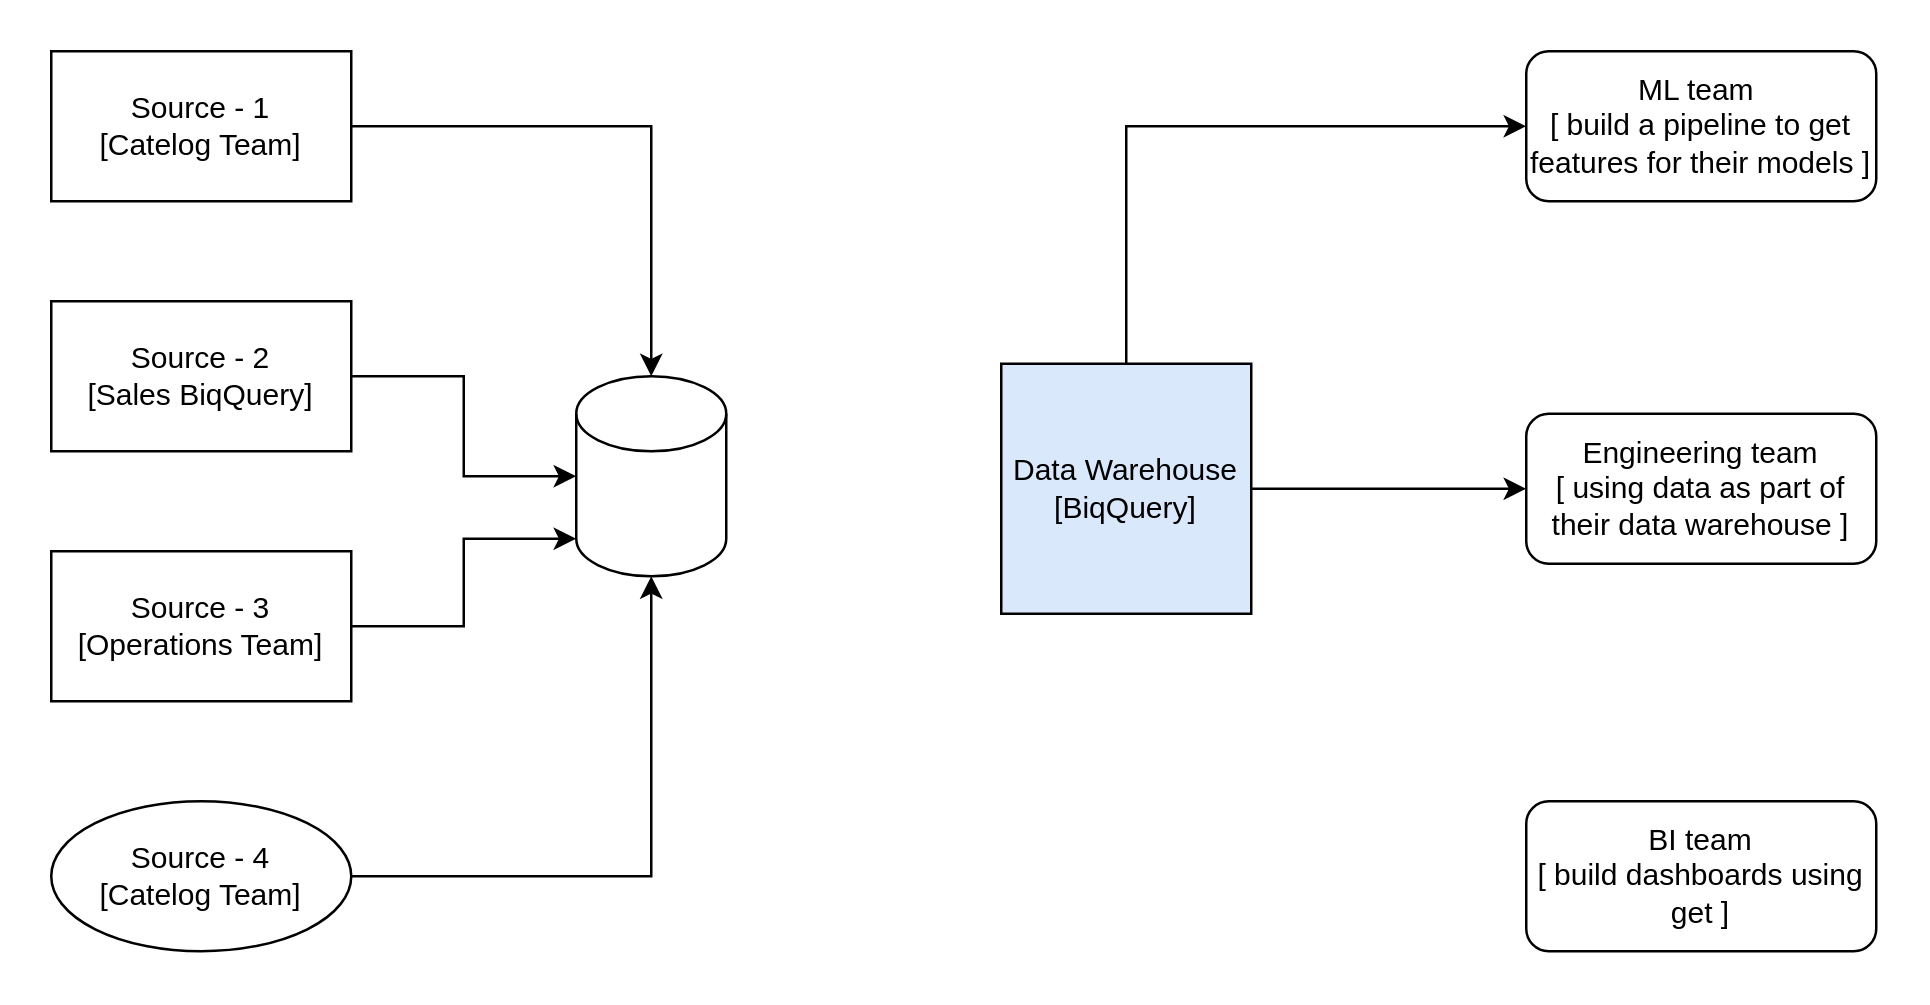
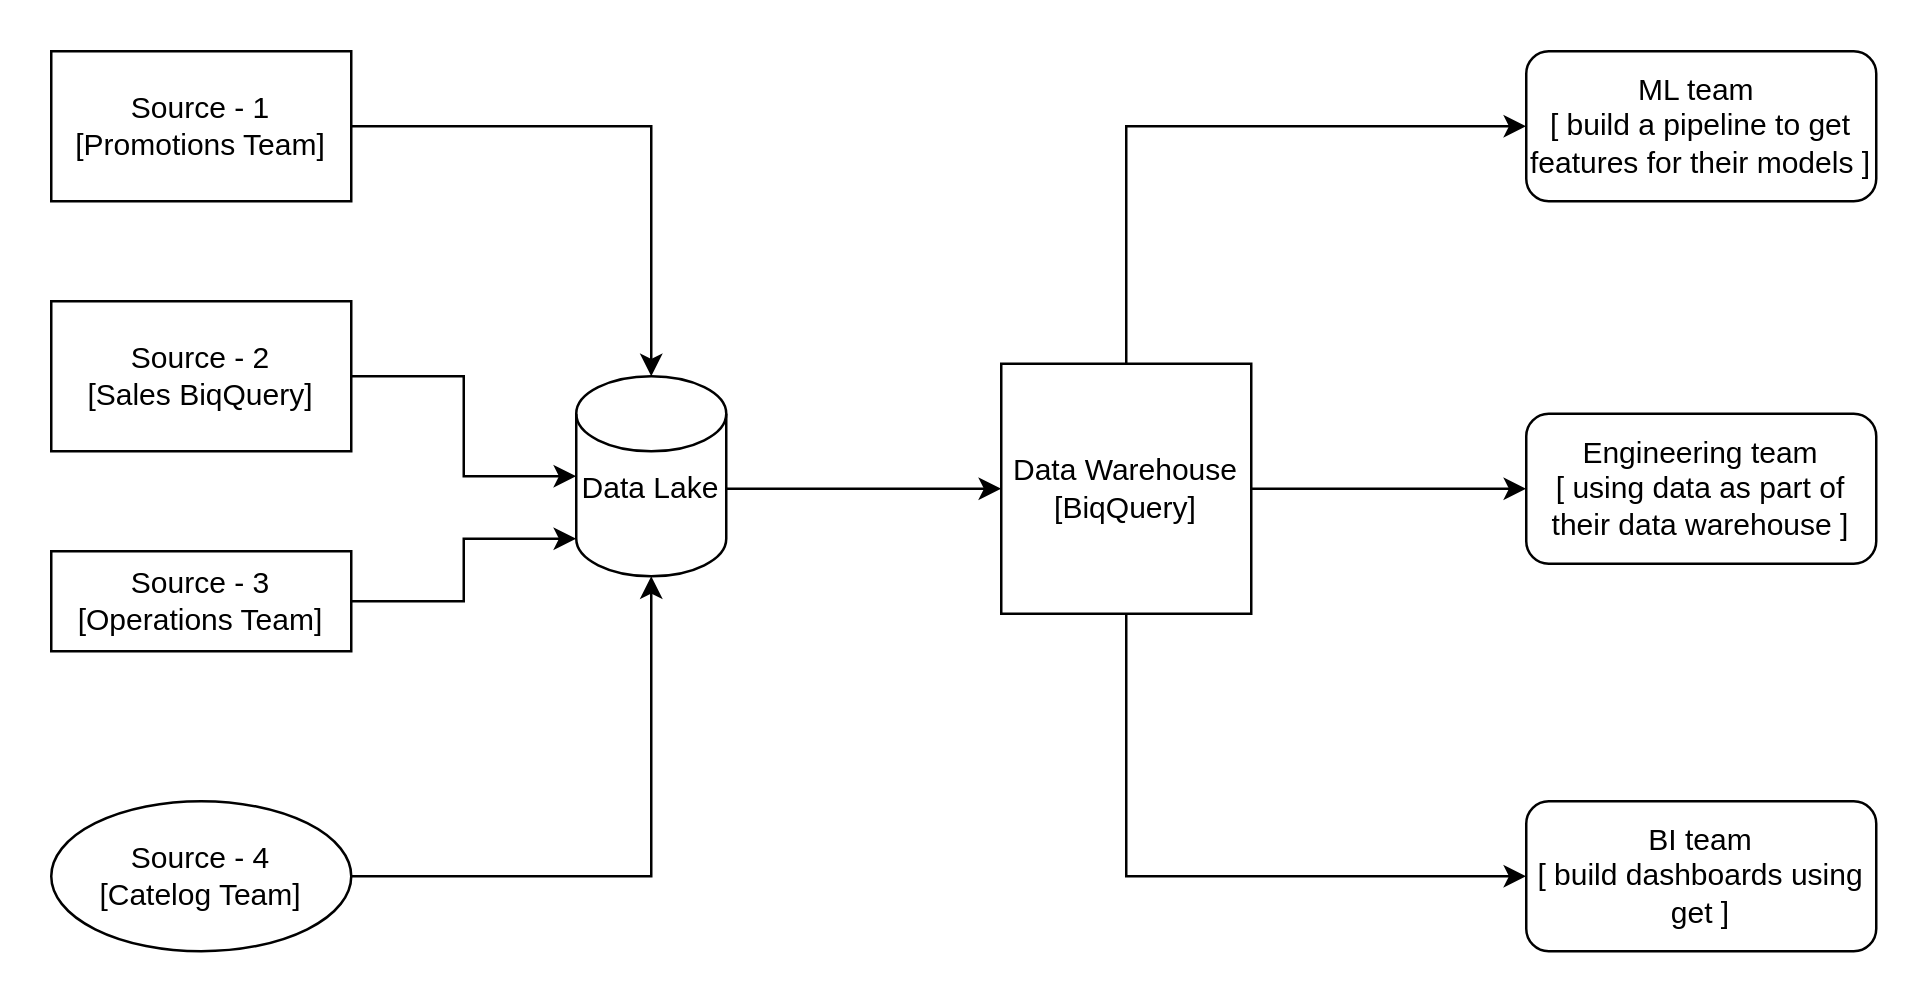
node "Source - 1 [Catelog Team]": label "Source - 1 [Catelog Team]" -> "Source - 1 [Promotions Team]"
node "Data Lake": added
edge "Data Lake" -> "Data Warehouse [BiqQuery]": added
node "Data Warehouse [BiqQuery]": fillcolor #dae8fc -> #ffffff
node "Source - 3 [Operations Team]": size 300x150 -> 300x100
edge "Data Warehouse [BiqQuery]" -> "BI team [ build dashboards using get ]": added
